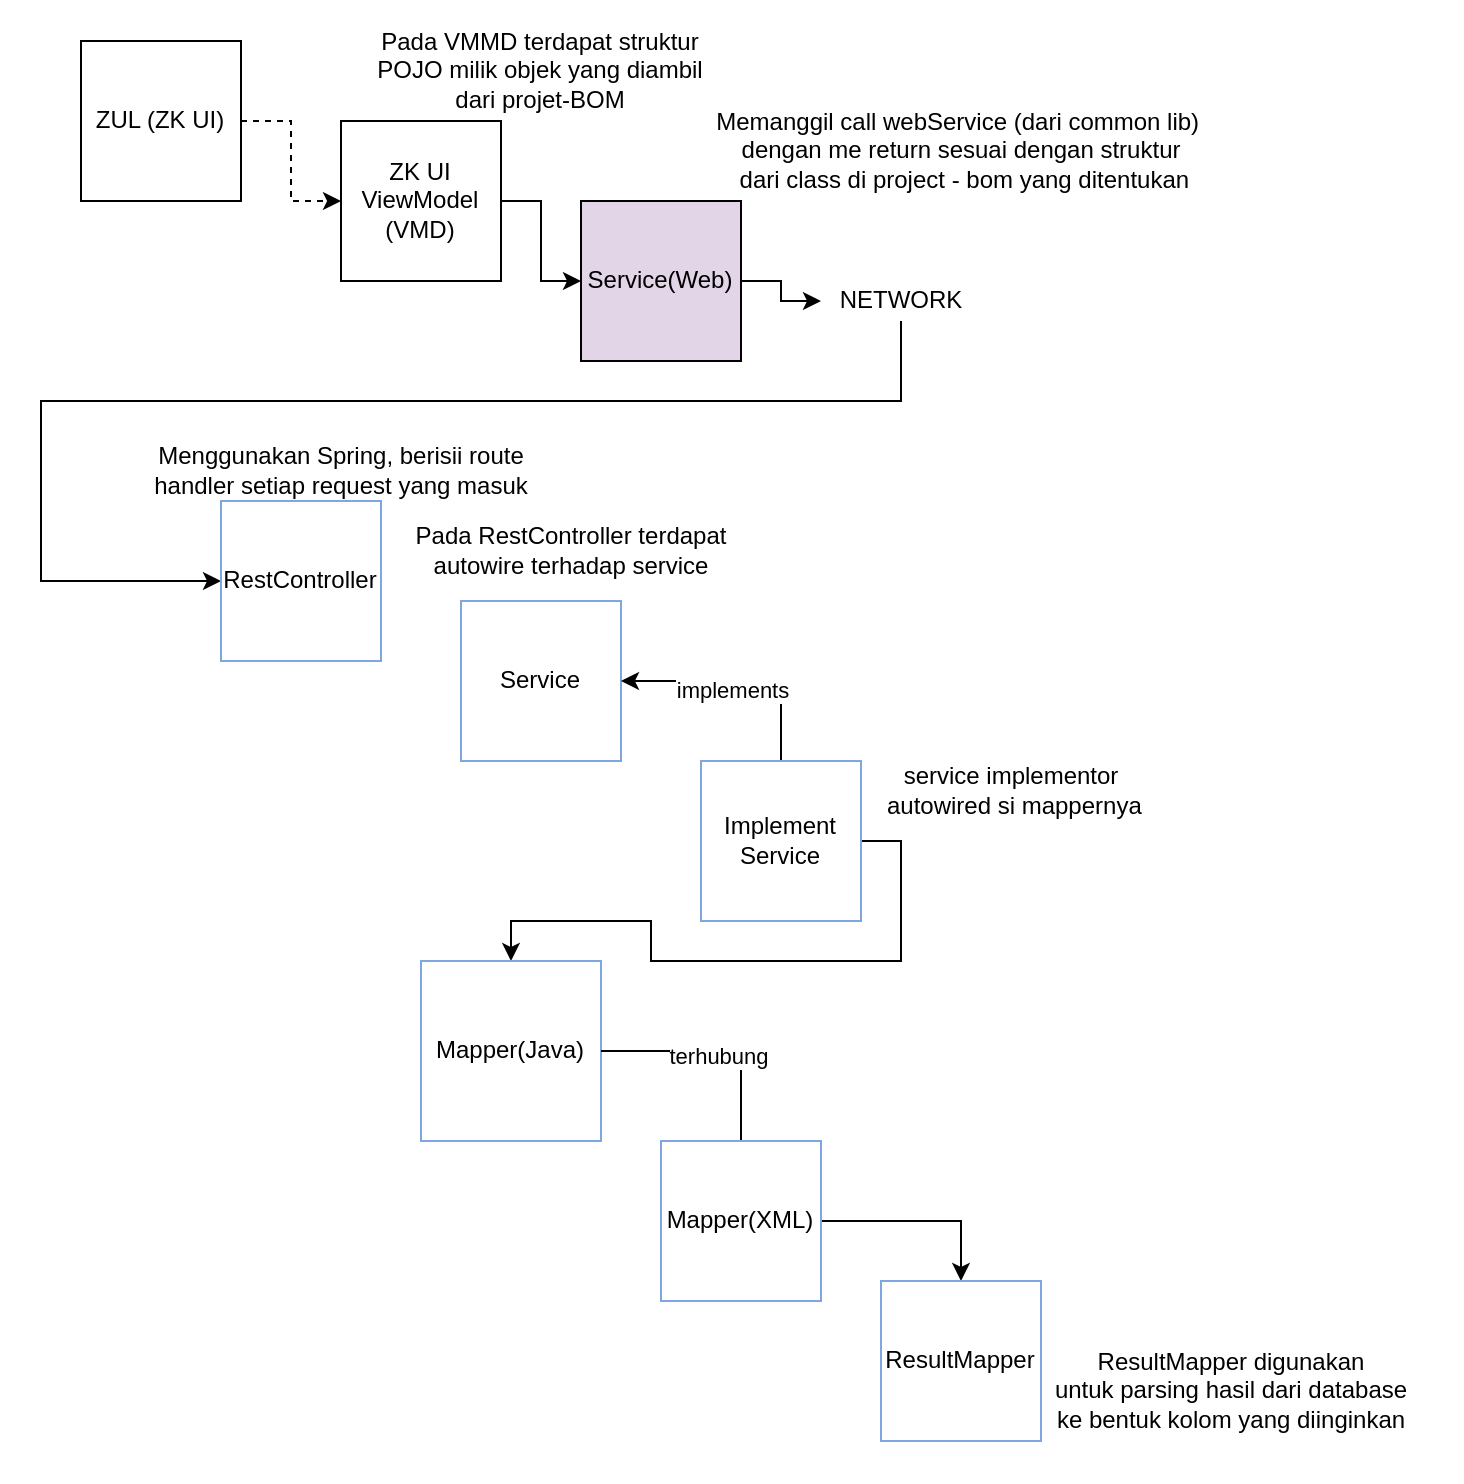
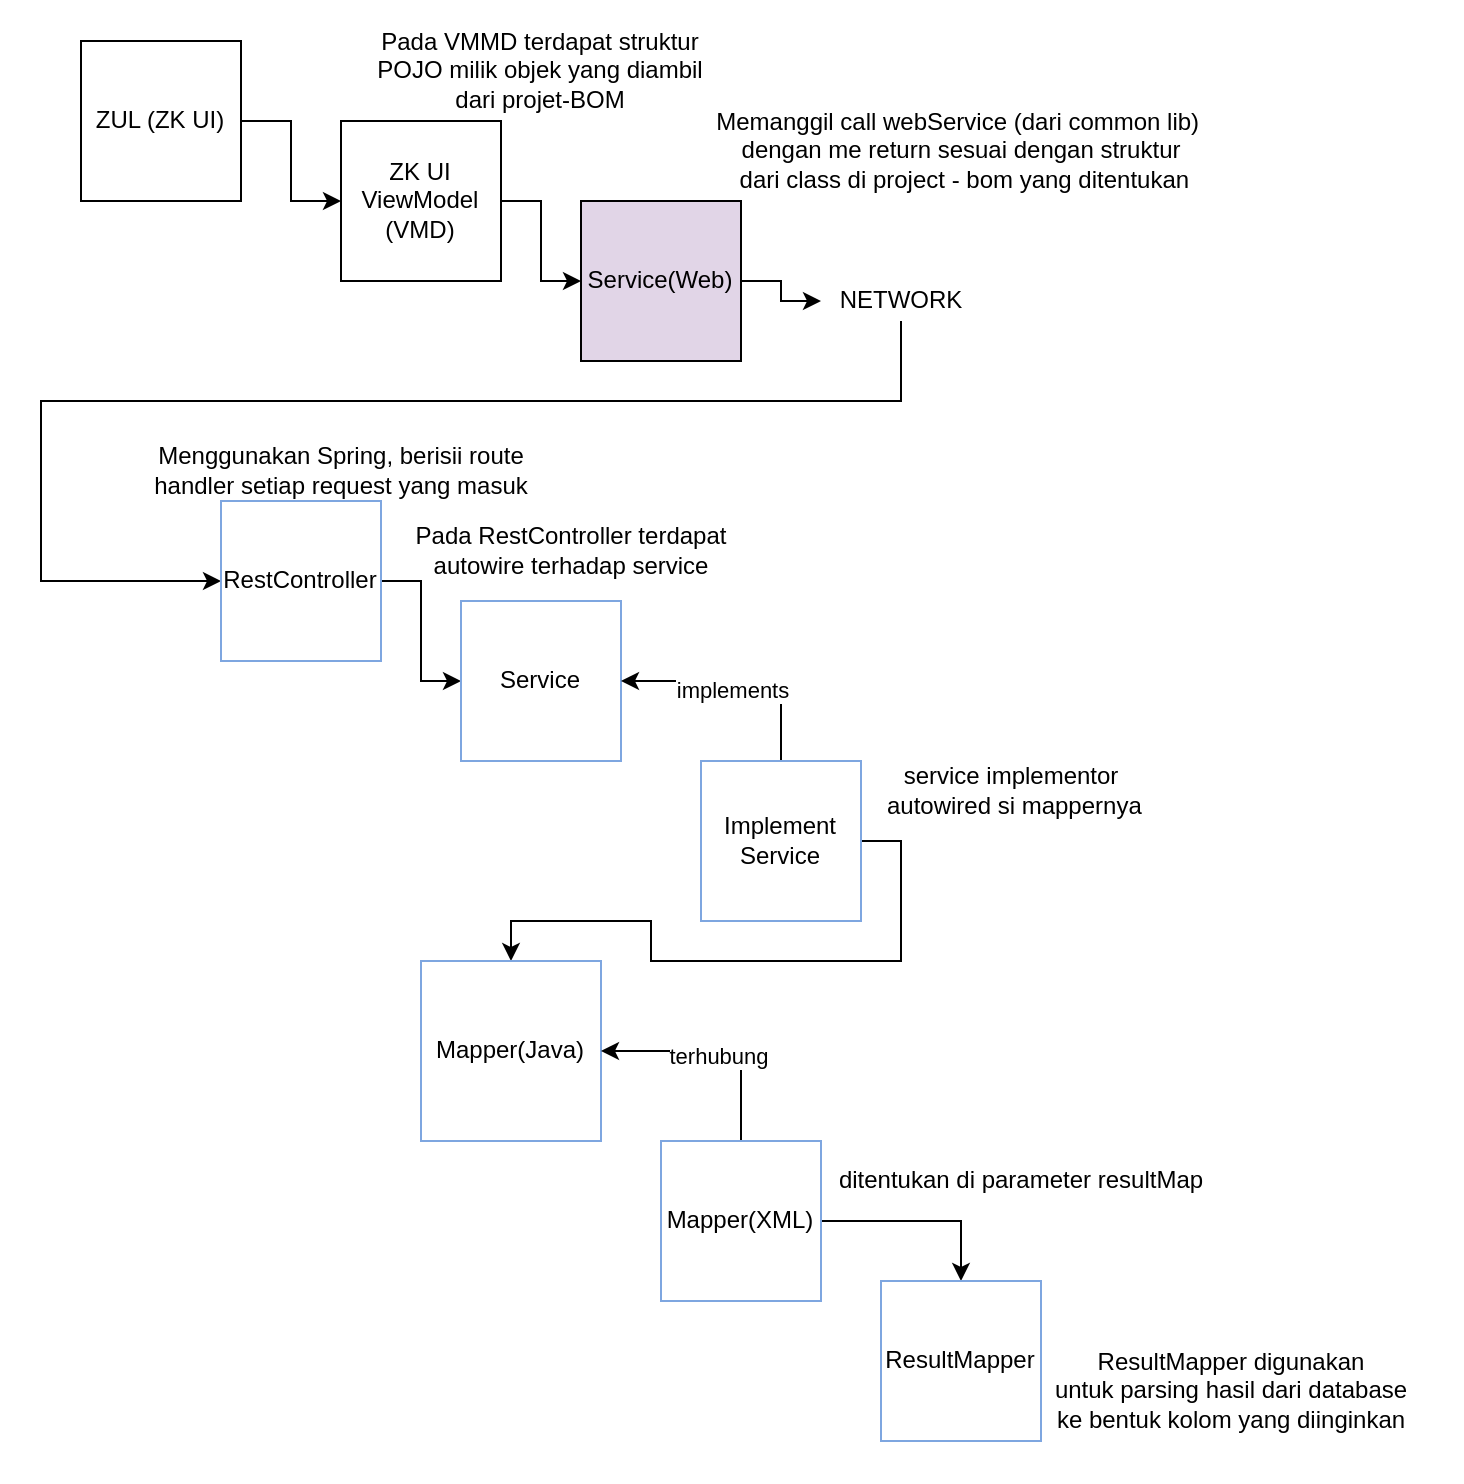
edge "ZUL (ZK UI)" -> "ZK UI ViewModel (VMD)": style dashed -> solid
edge "RestController" -> "Service": added
edge "Mapper(Java)" -- "Mapper(XML)": arrowhead none -> classic
node "ditentukan di parameter resultMap": added
